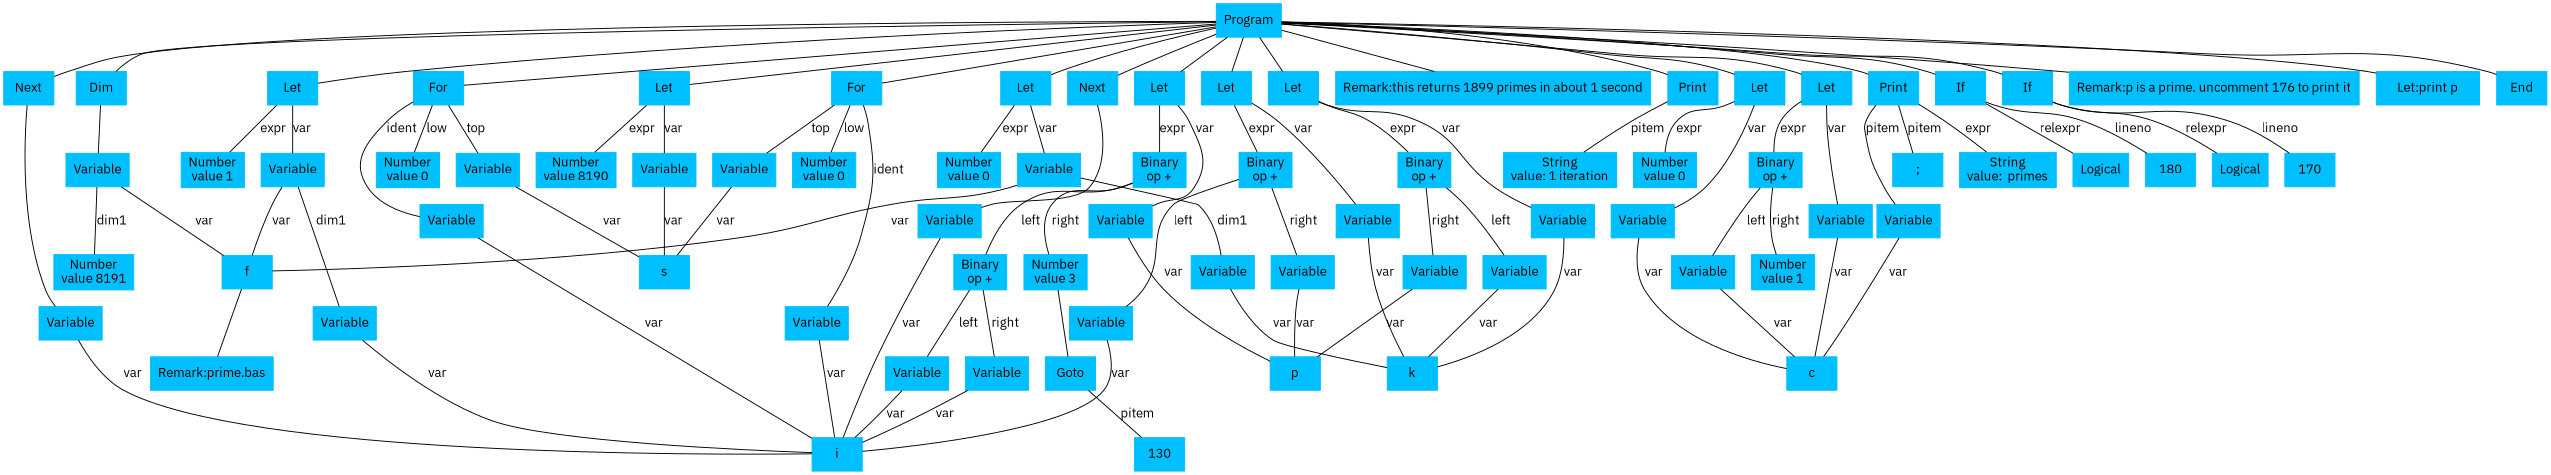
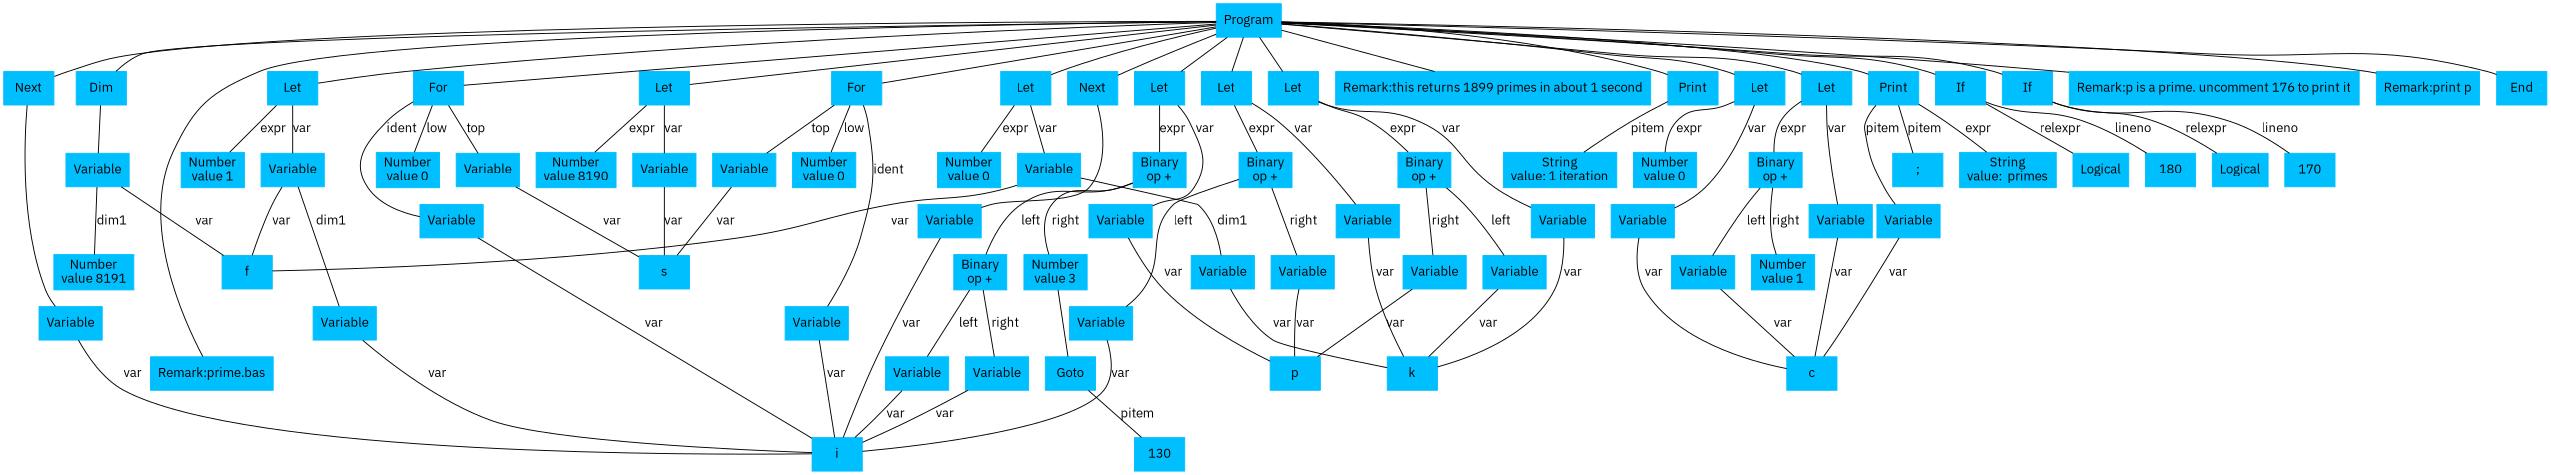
node "Let:print p": label "Let:print p" -> "Remark:print p"
edge "f" -- "Remark:prime.bas": now "Program" -- "Remark:prime.bas"
